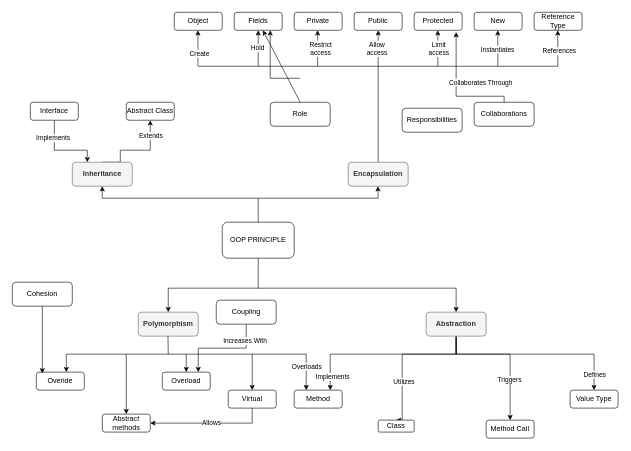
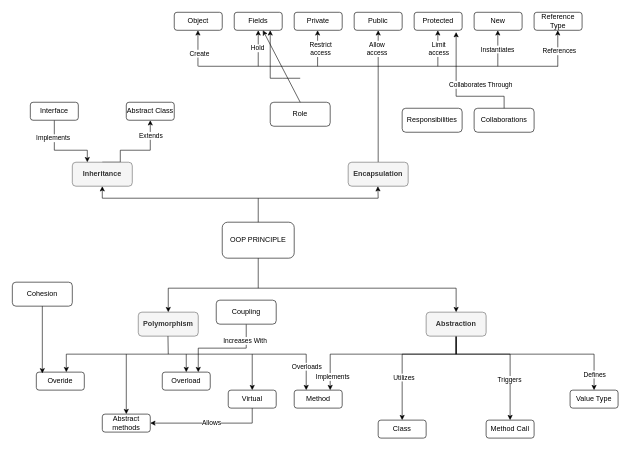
node "Collaborations": moved (504, 114) -> (504, 120)
node "Class": size 36x12 -> 48x18
